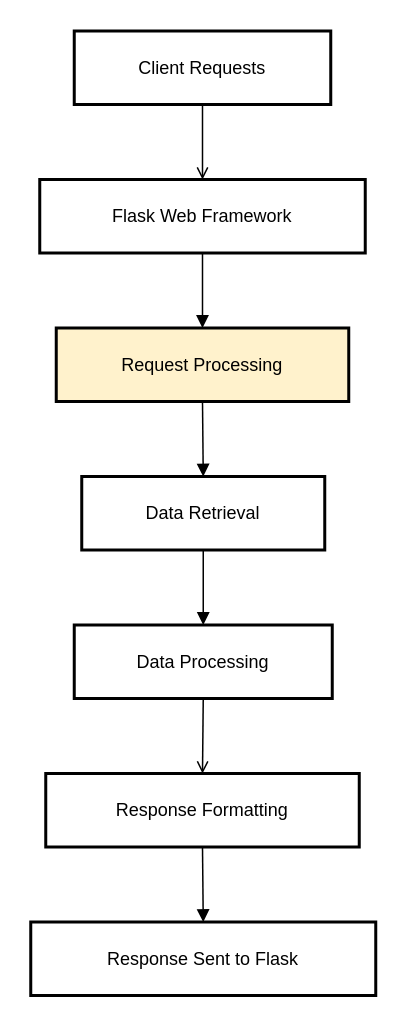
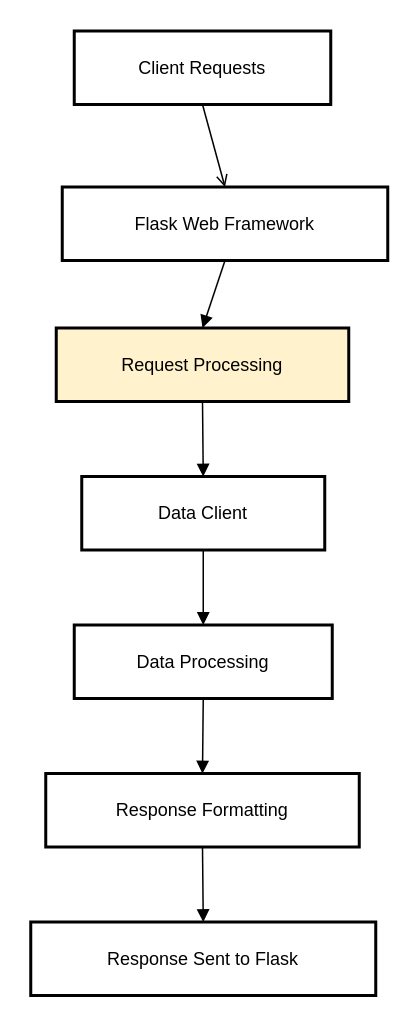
node "Flask Web Framework": moved (203, 216) -> (225, 224)
node "Data Retrieval": label "Data Retrieval" -> "Data Client"
edge "Data Processing" -> "Response Formatting": arrowhead open -> block
